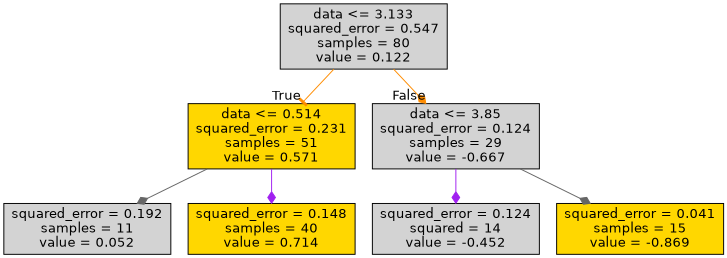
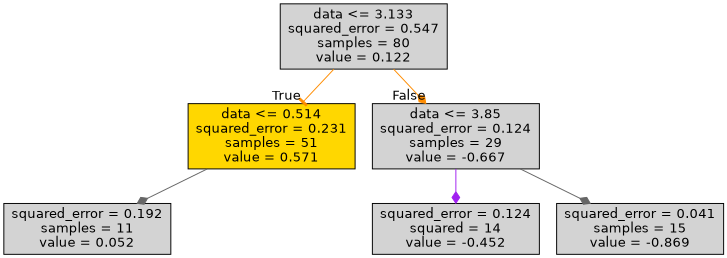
node "squared_error = 0.148 samples = 40 value = 0.714": removed
node "squared_error = 0.041 samples = 15 value = -0.869": fillcolor gold -> lightgrey
